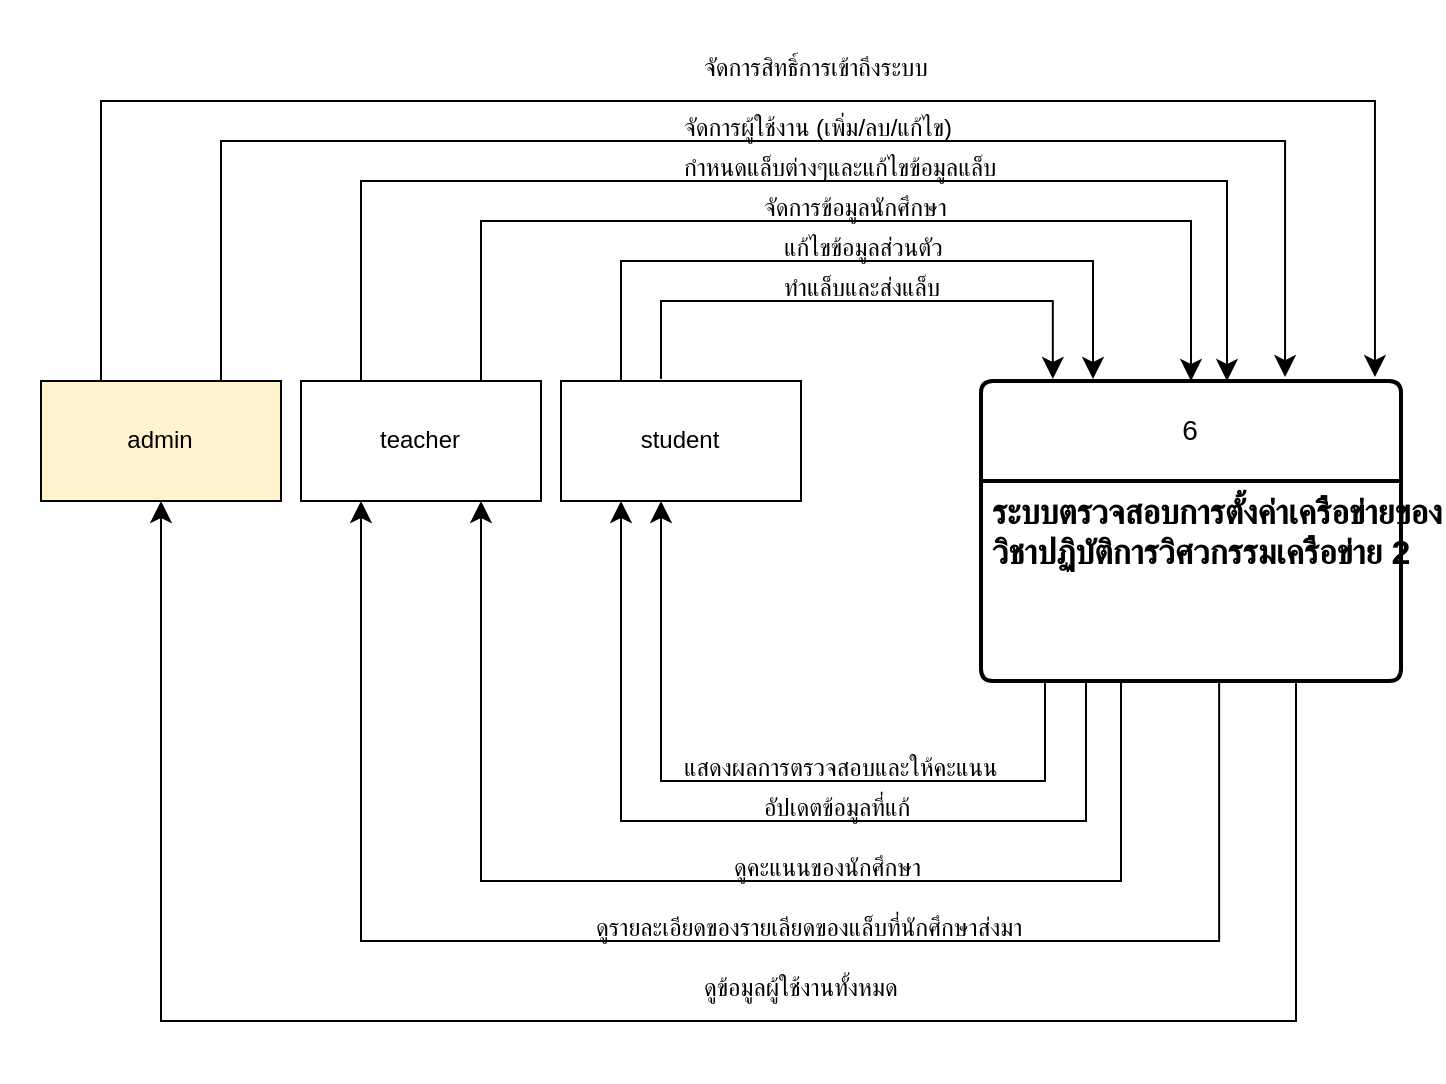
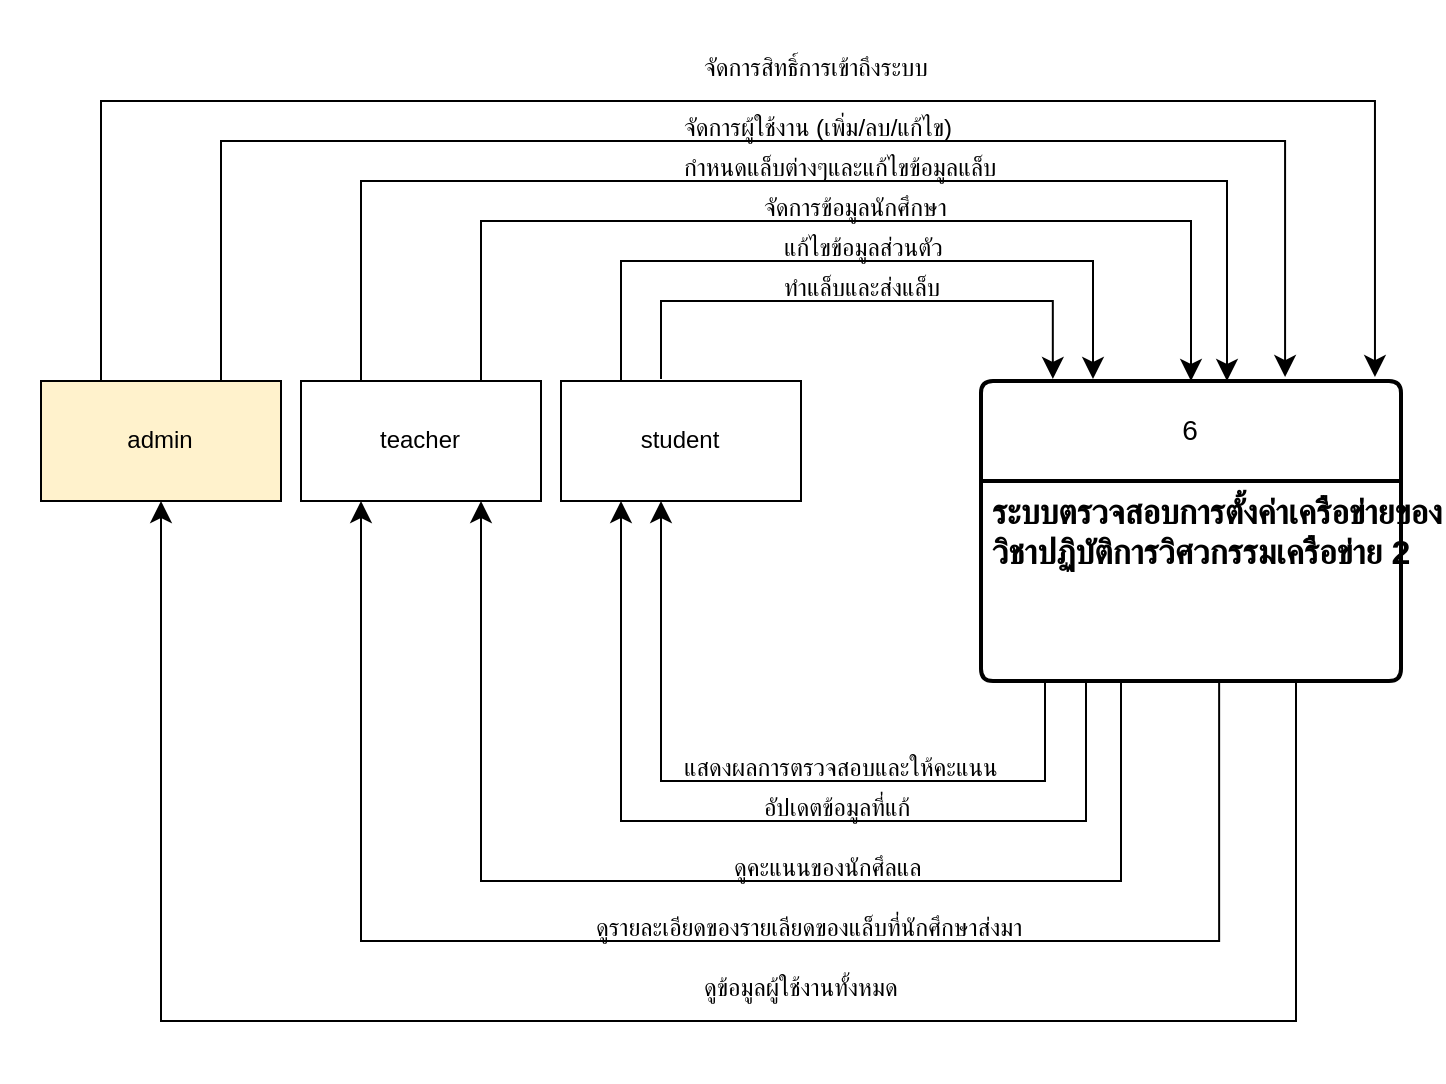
node "ดูคะแนนของนักศึกษา": label "ดูคะแนนของนักศึกษา" -> "ดูคะแนนของนักศึลแล"
